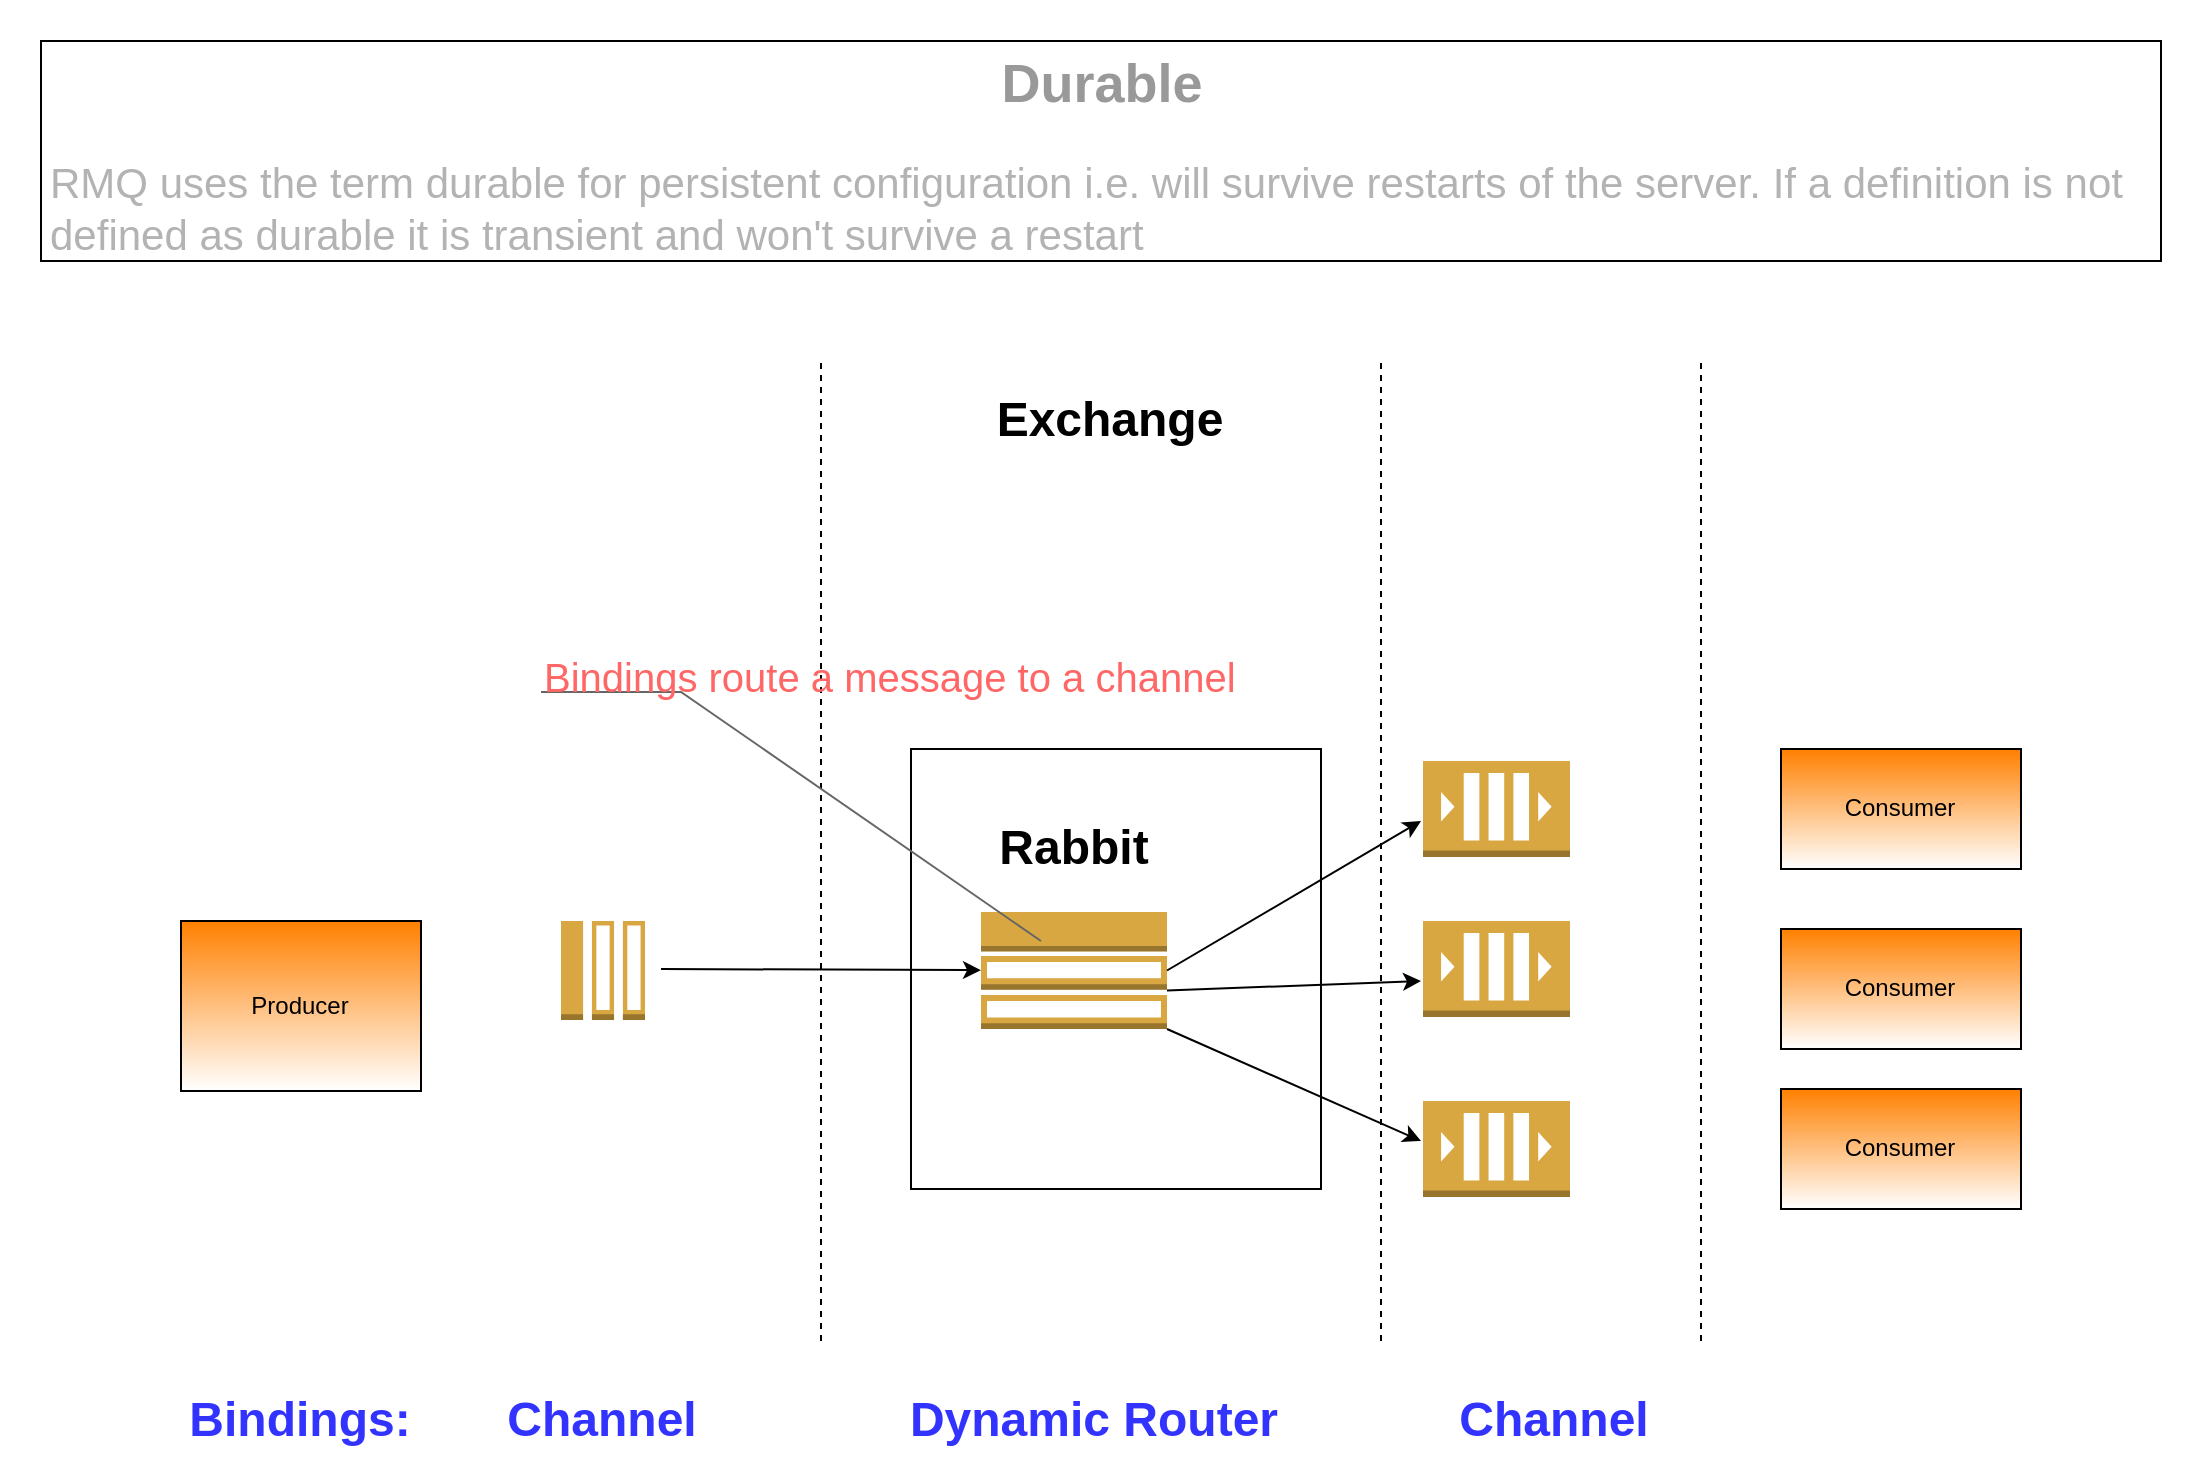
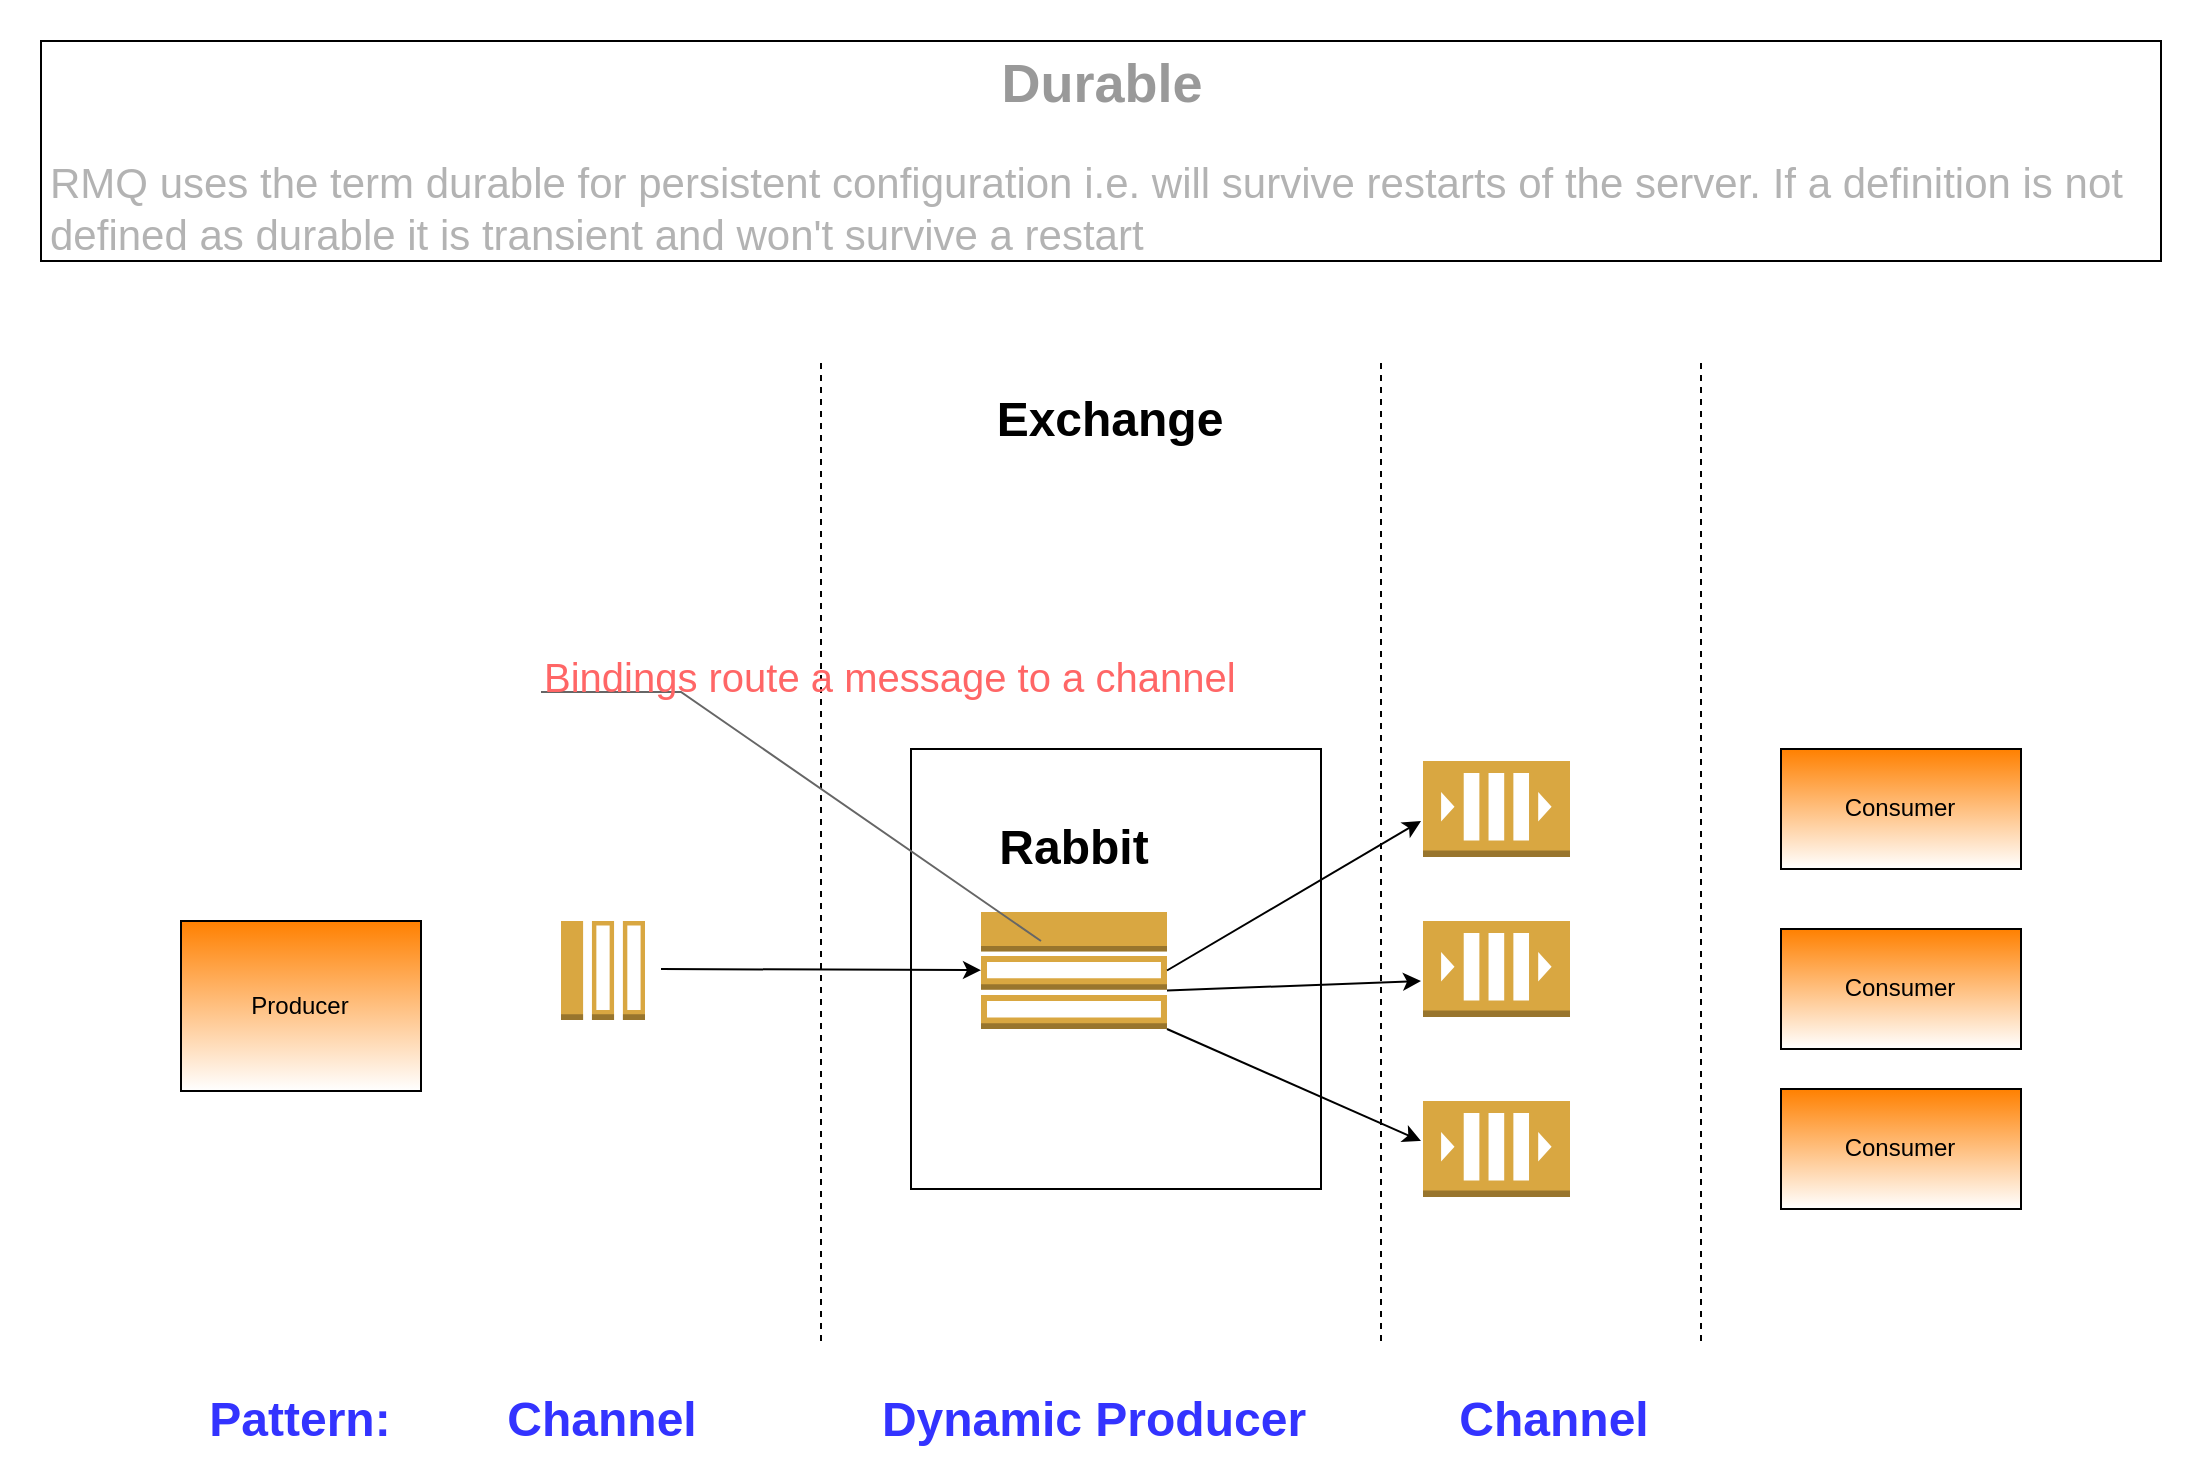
node "Bindings:": label "Bindings:" -> "Pattern:"
node "Dynamic Router": label "Dynamic Router" -> "Dynamic Producer"
